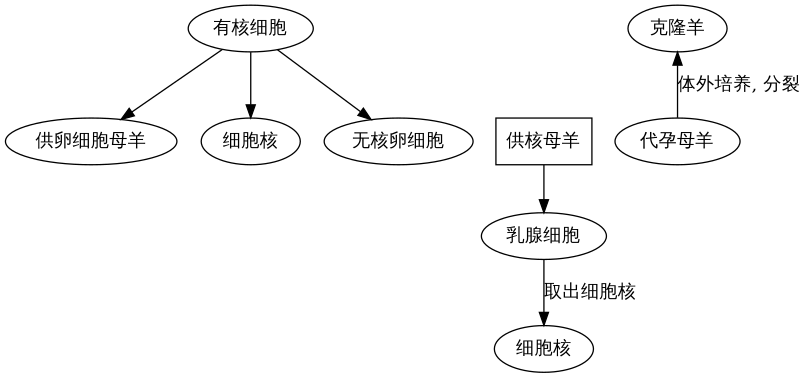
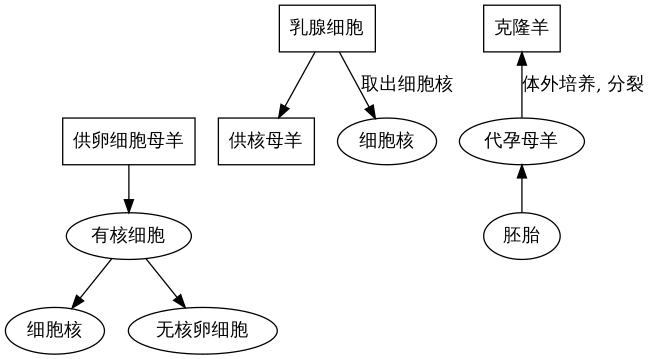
node "克隆羊": shape ellipse -> box
edge "有核细胞" -> "供卵细胞母羊": reversed
node "供卵细胞母羊": shape ellipse -> box
edge "供核母羊" -> "乳腺细胞": reversed
node "胚胎": added
node "乳腺细胞": shape ellipse -> box
